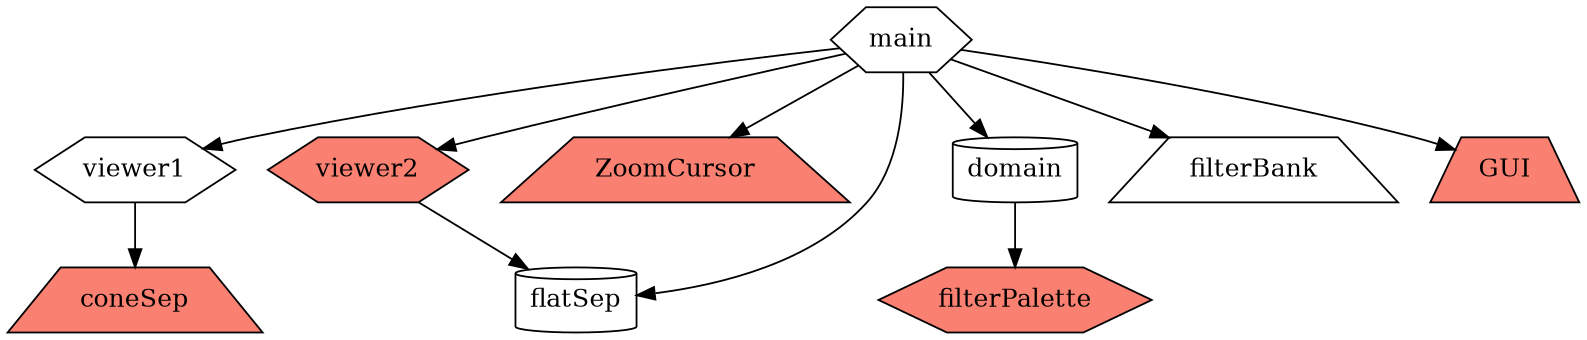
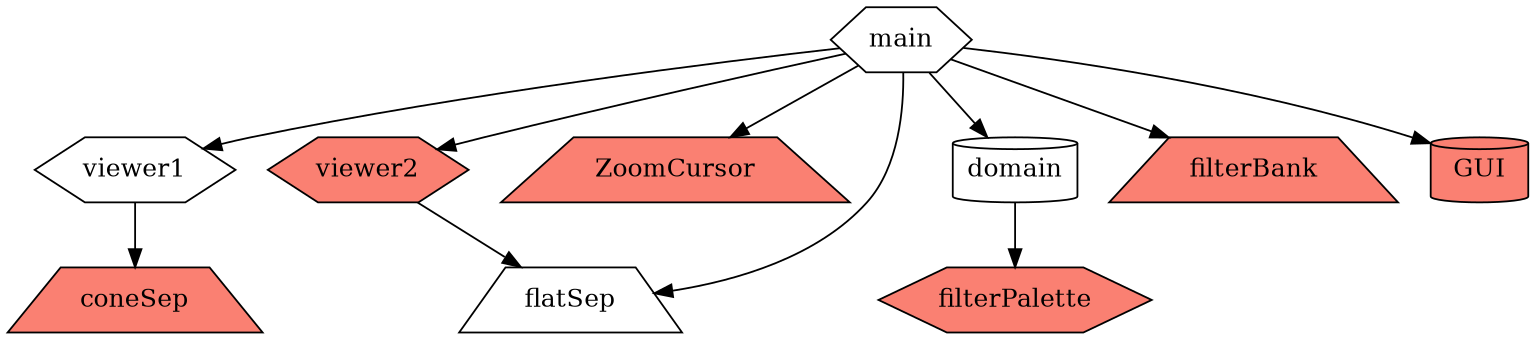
node "filterBank": fillcolor white -> salmon
node "GUI": shape trapezium -> cylinder
node "flatSep": shape cylinder -> trapezium
